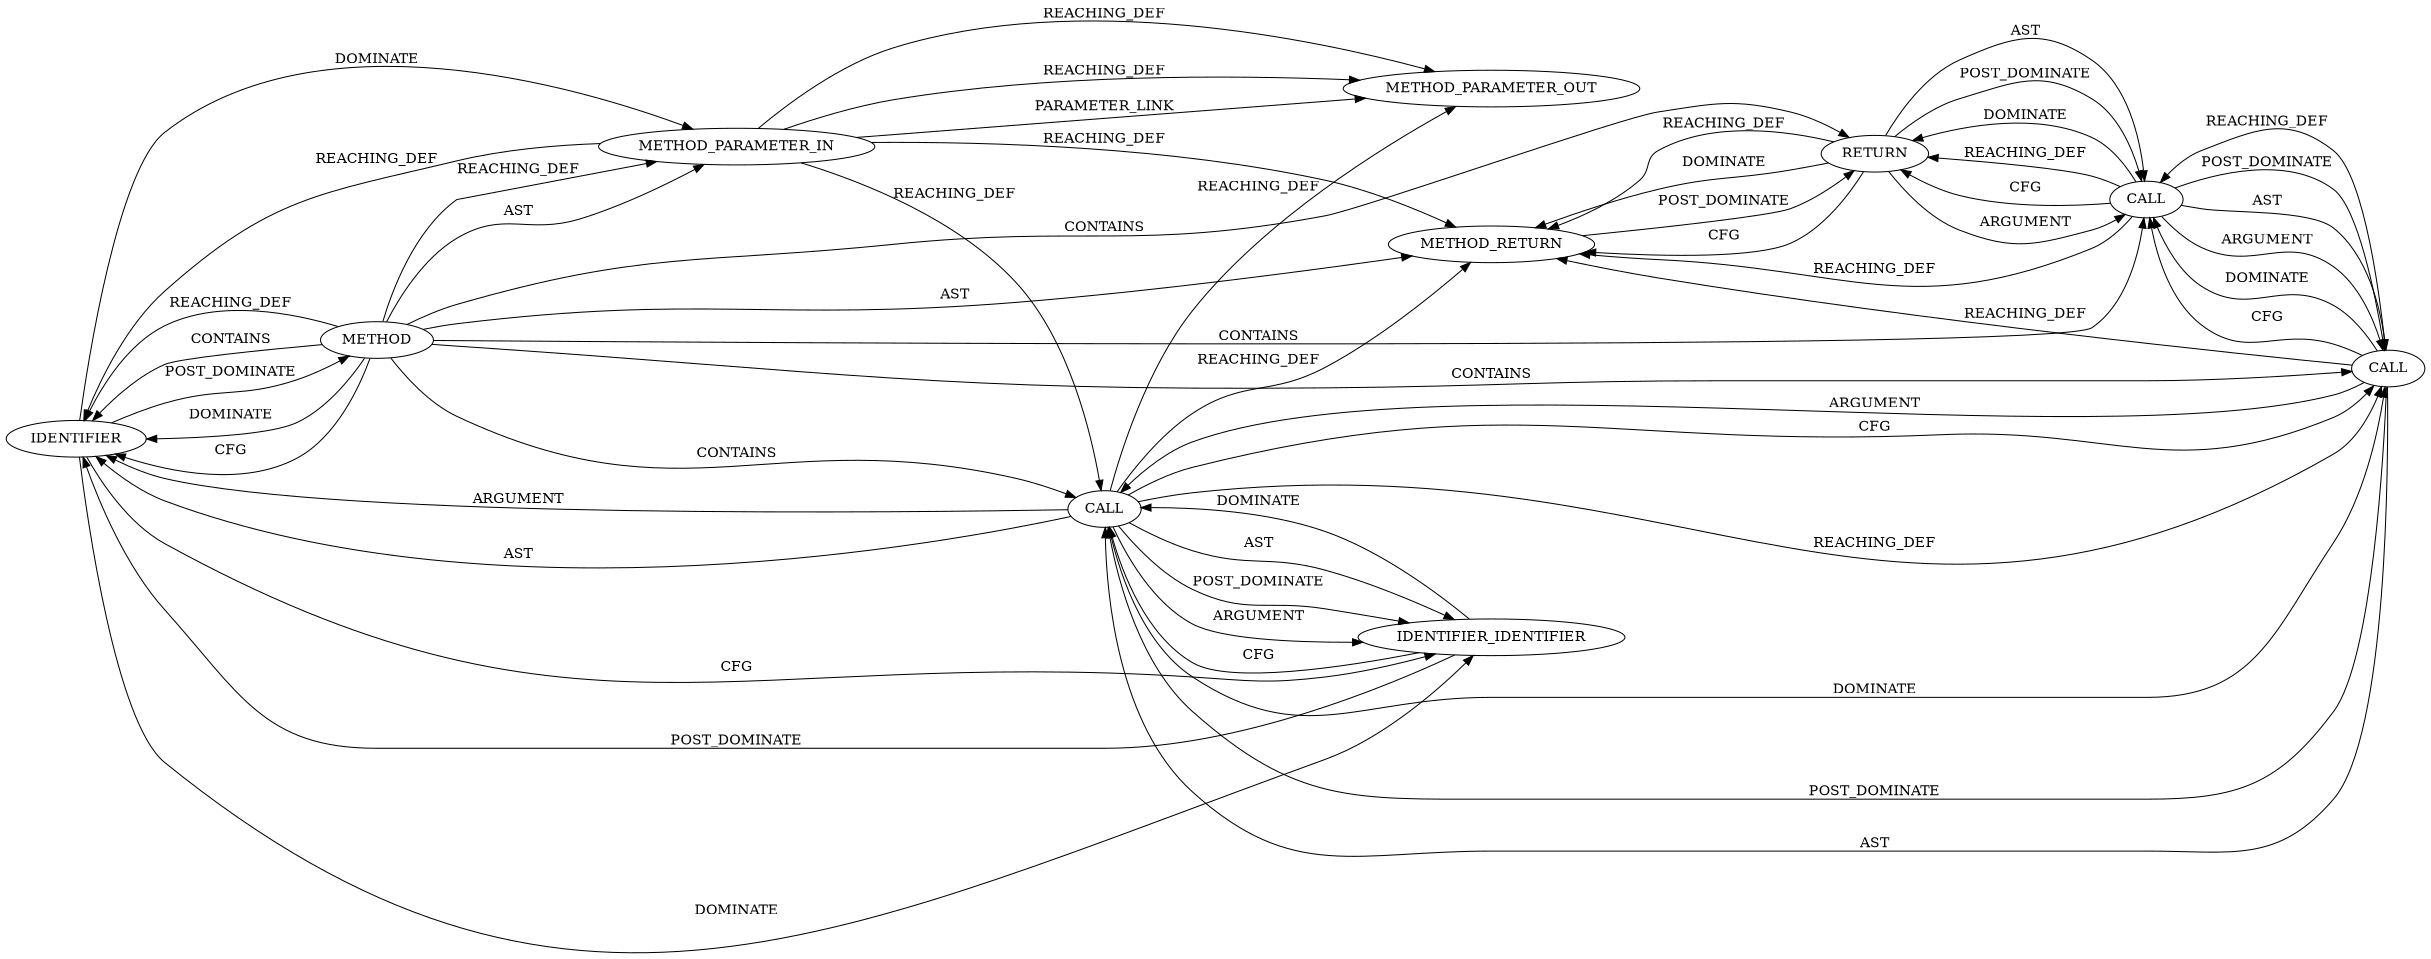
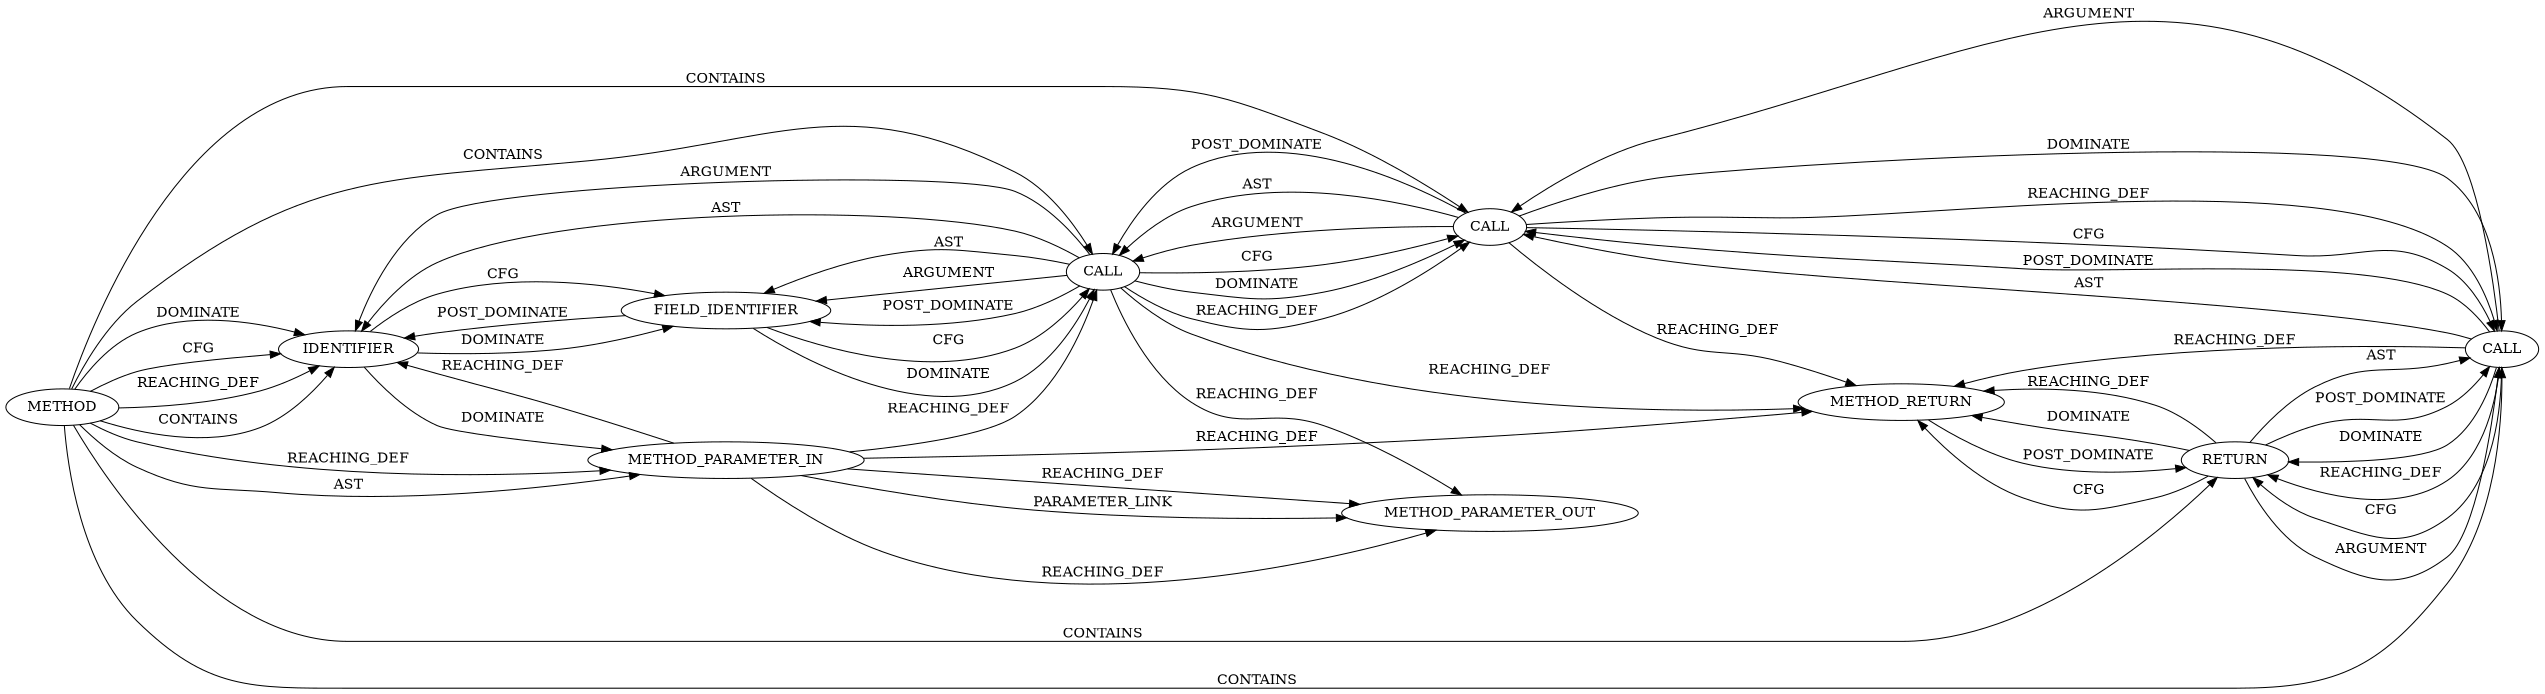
edge "METHOD" -> "METHOD_RETURN": removed, label "AST"
edge "IDENTIFIER" -> "METHOD": removed, label "POST_DOMINATE"
node "IDENTIFIER_IDENTIFIER": label "IDENTIFIER_IDENTIFIER" -> "FIELD_IDENTIFIER"
